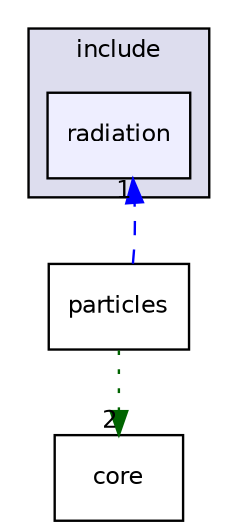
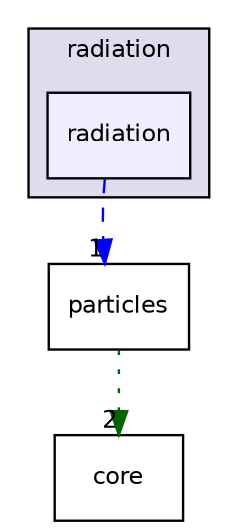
cluster "include": label "include" -> "radiation"
edge "particles" -> "radiation": reversed
